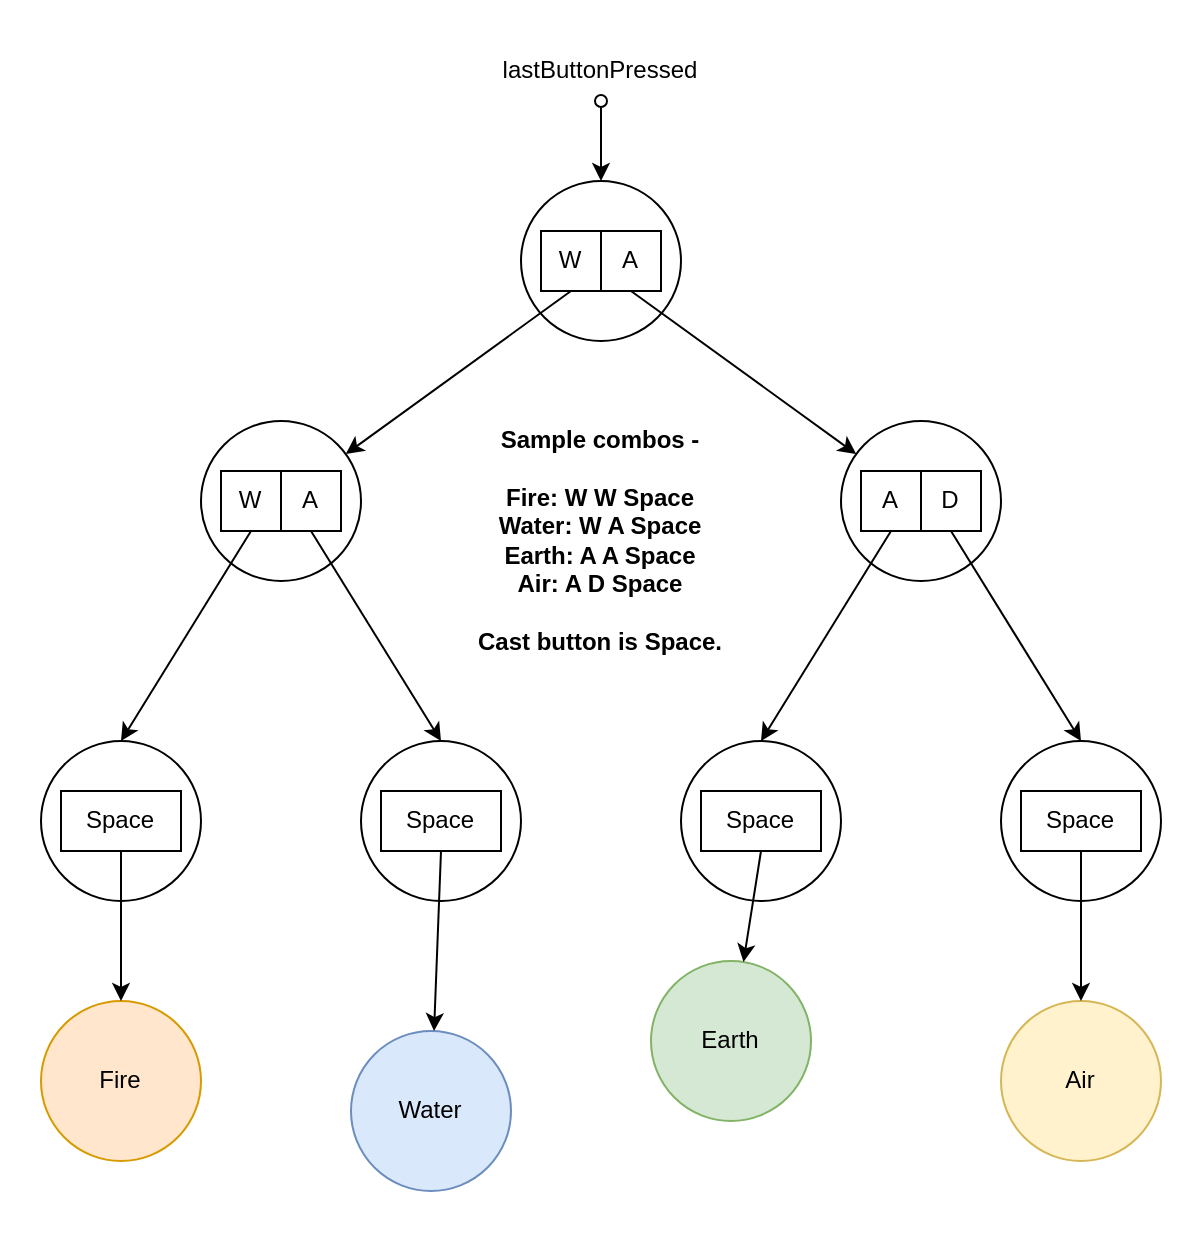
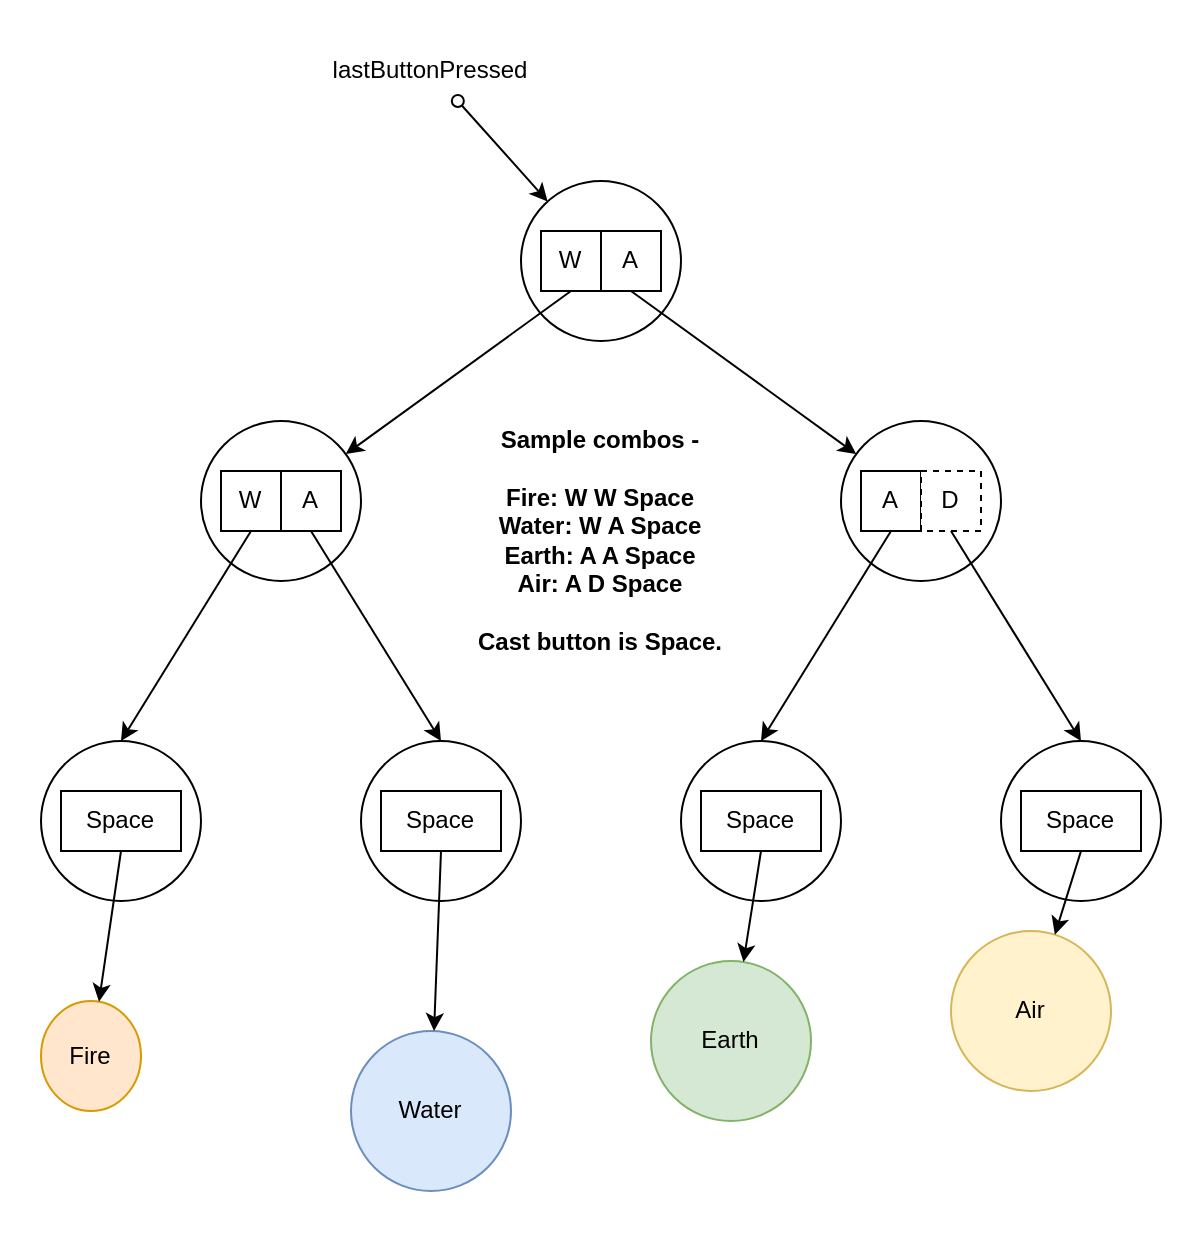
node "lastButtonPressed": moved (601, 71) -> (431, 71)
node "D": style solid -> dashed
node "Fire": size 160x160 -> 100x110
node "Air": moved (1081, 1081) -> (1031, 1011)
